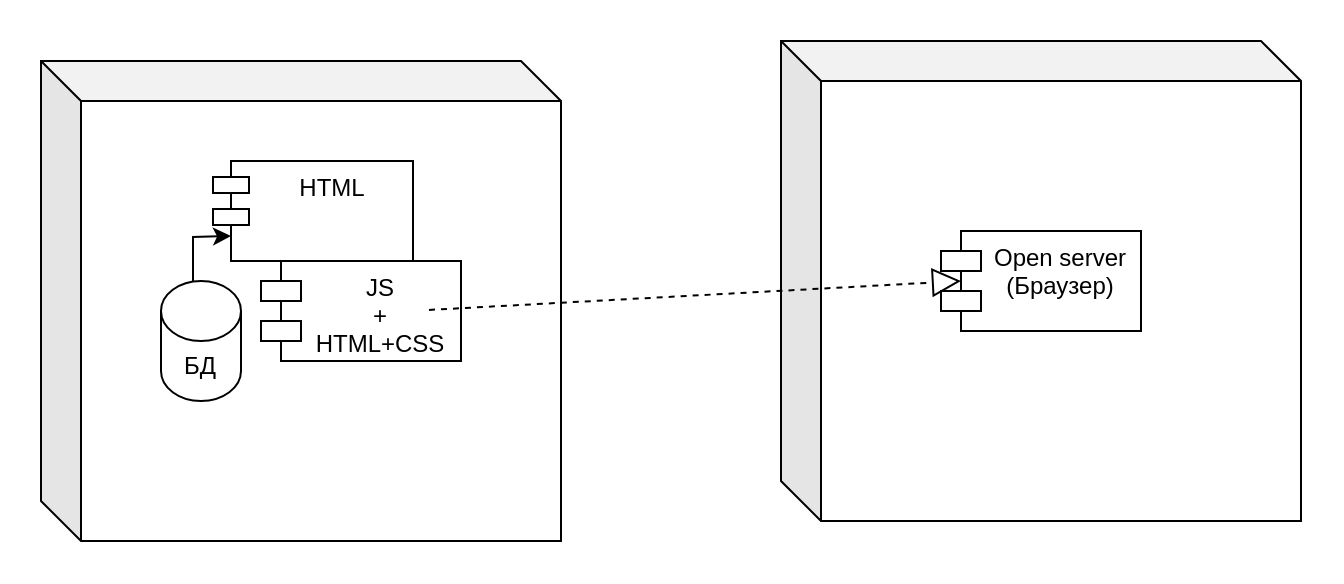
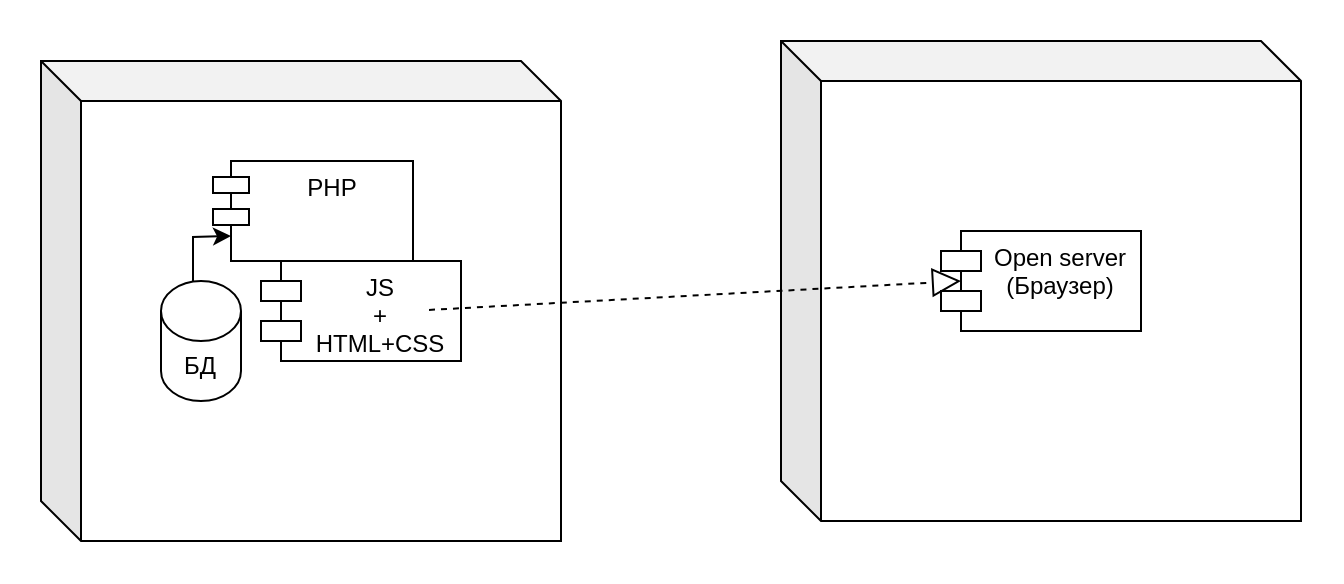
node "HTML": label "HTML" -> "PHP"
